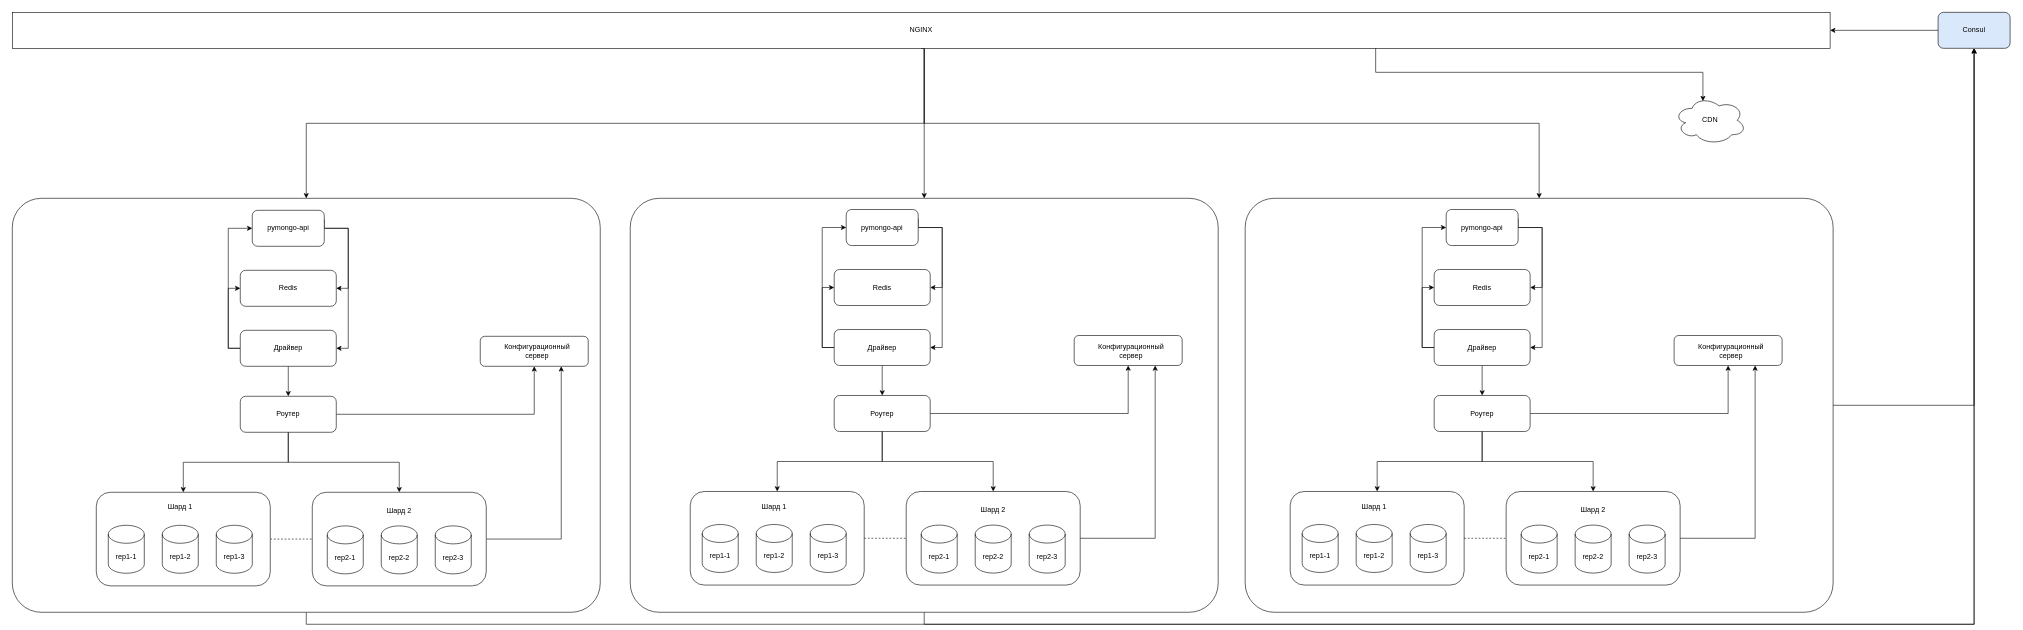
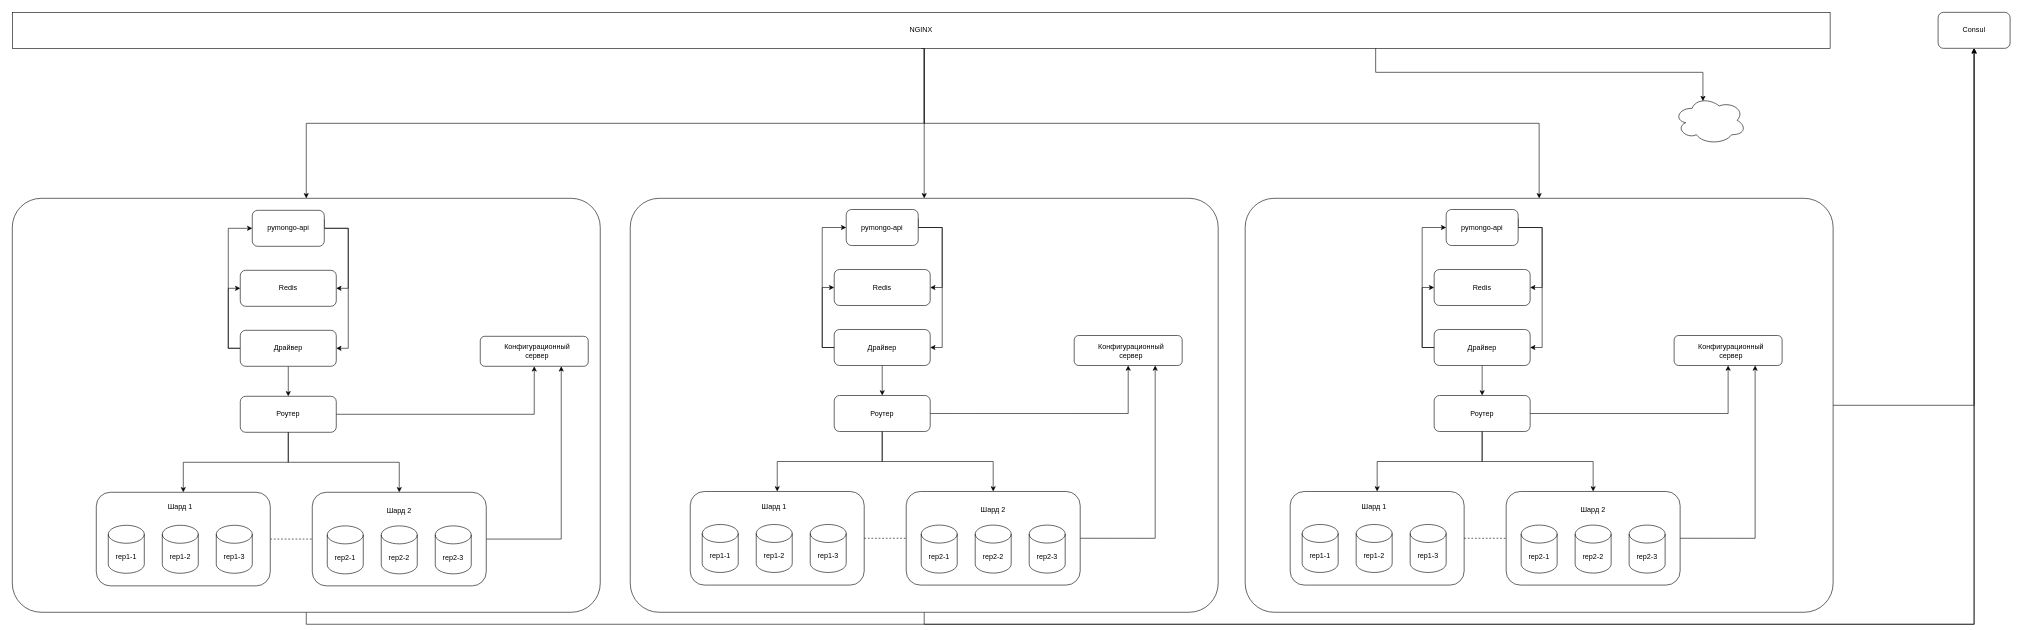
edge "Consul" -> "NGINX": removed
node "Consul": fillcolor #dae8fc -> #ffffff
node "CDN": removed
